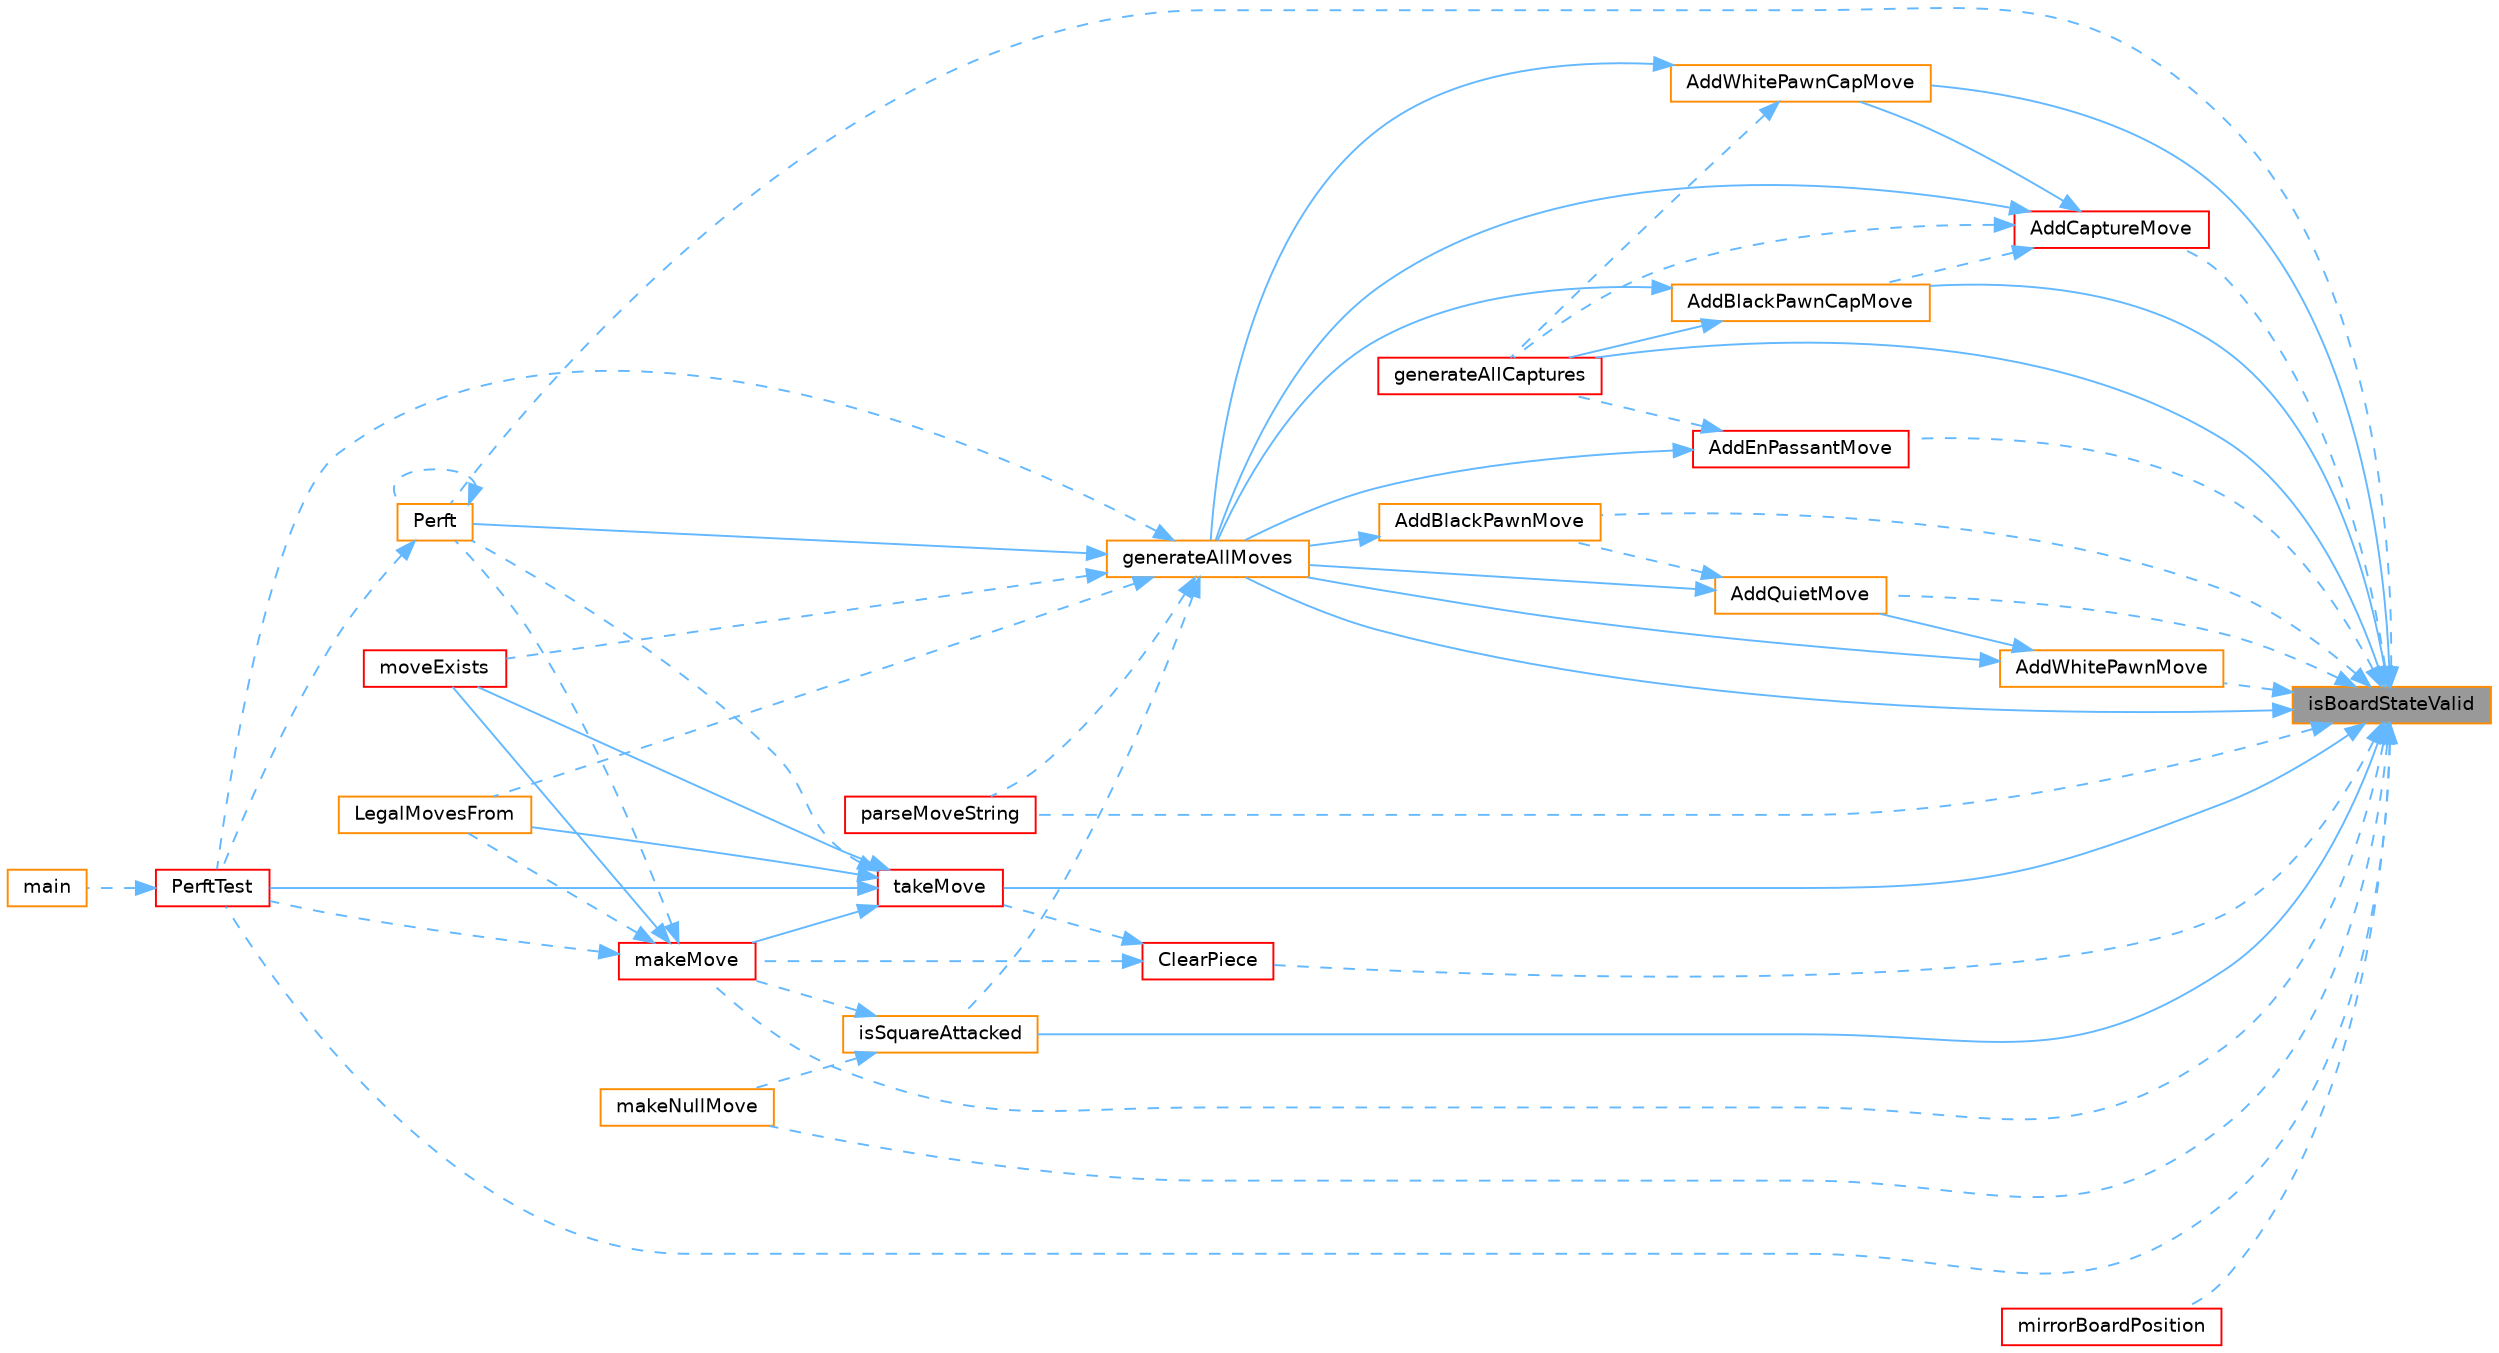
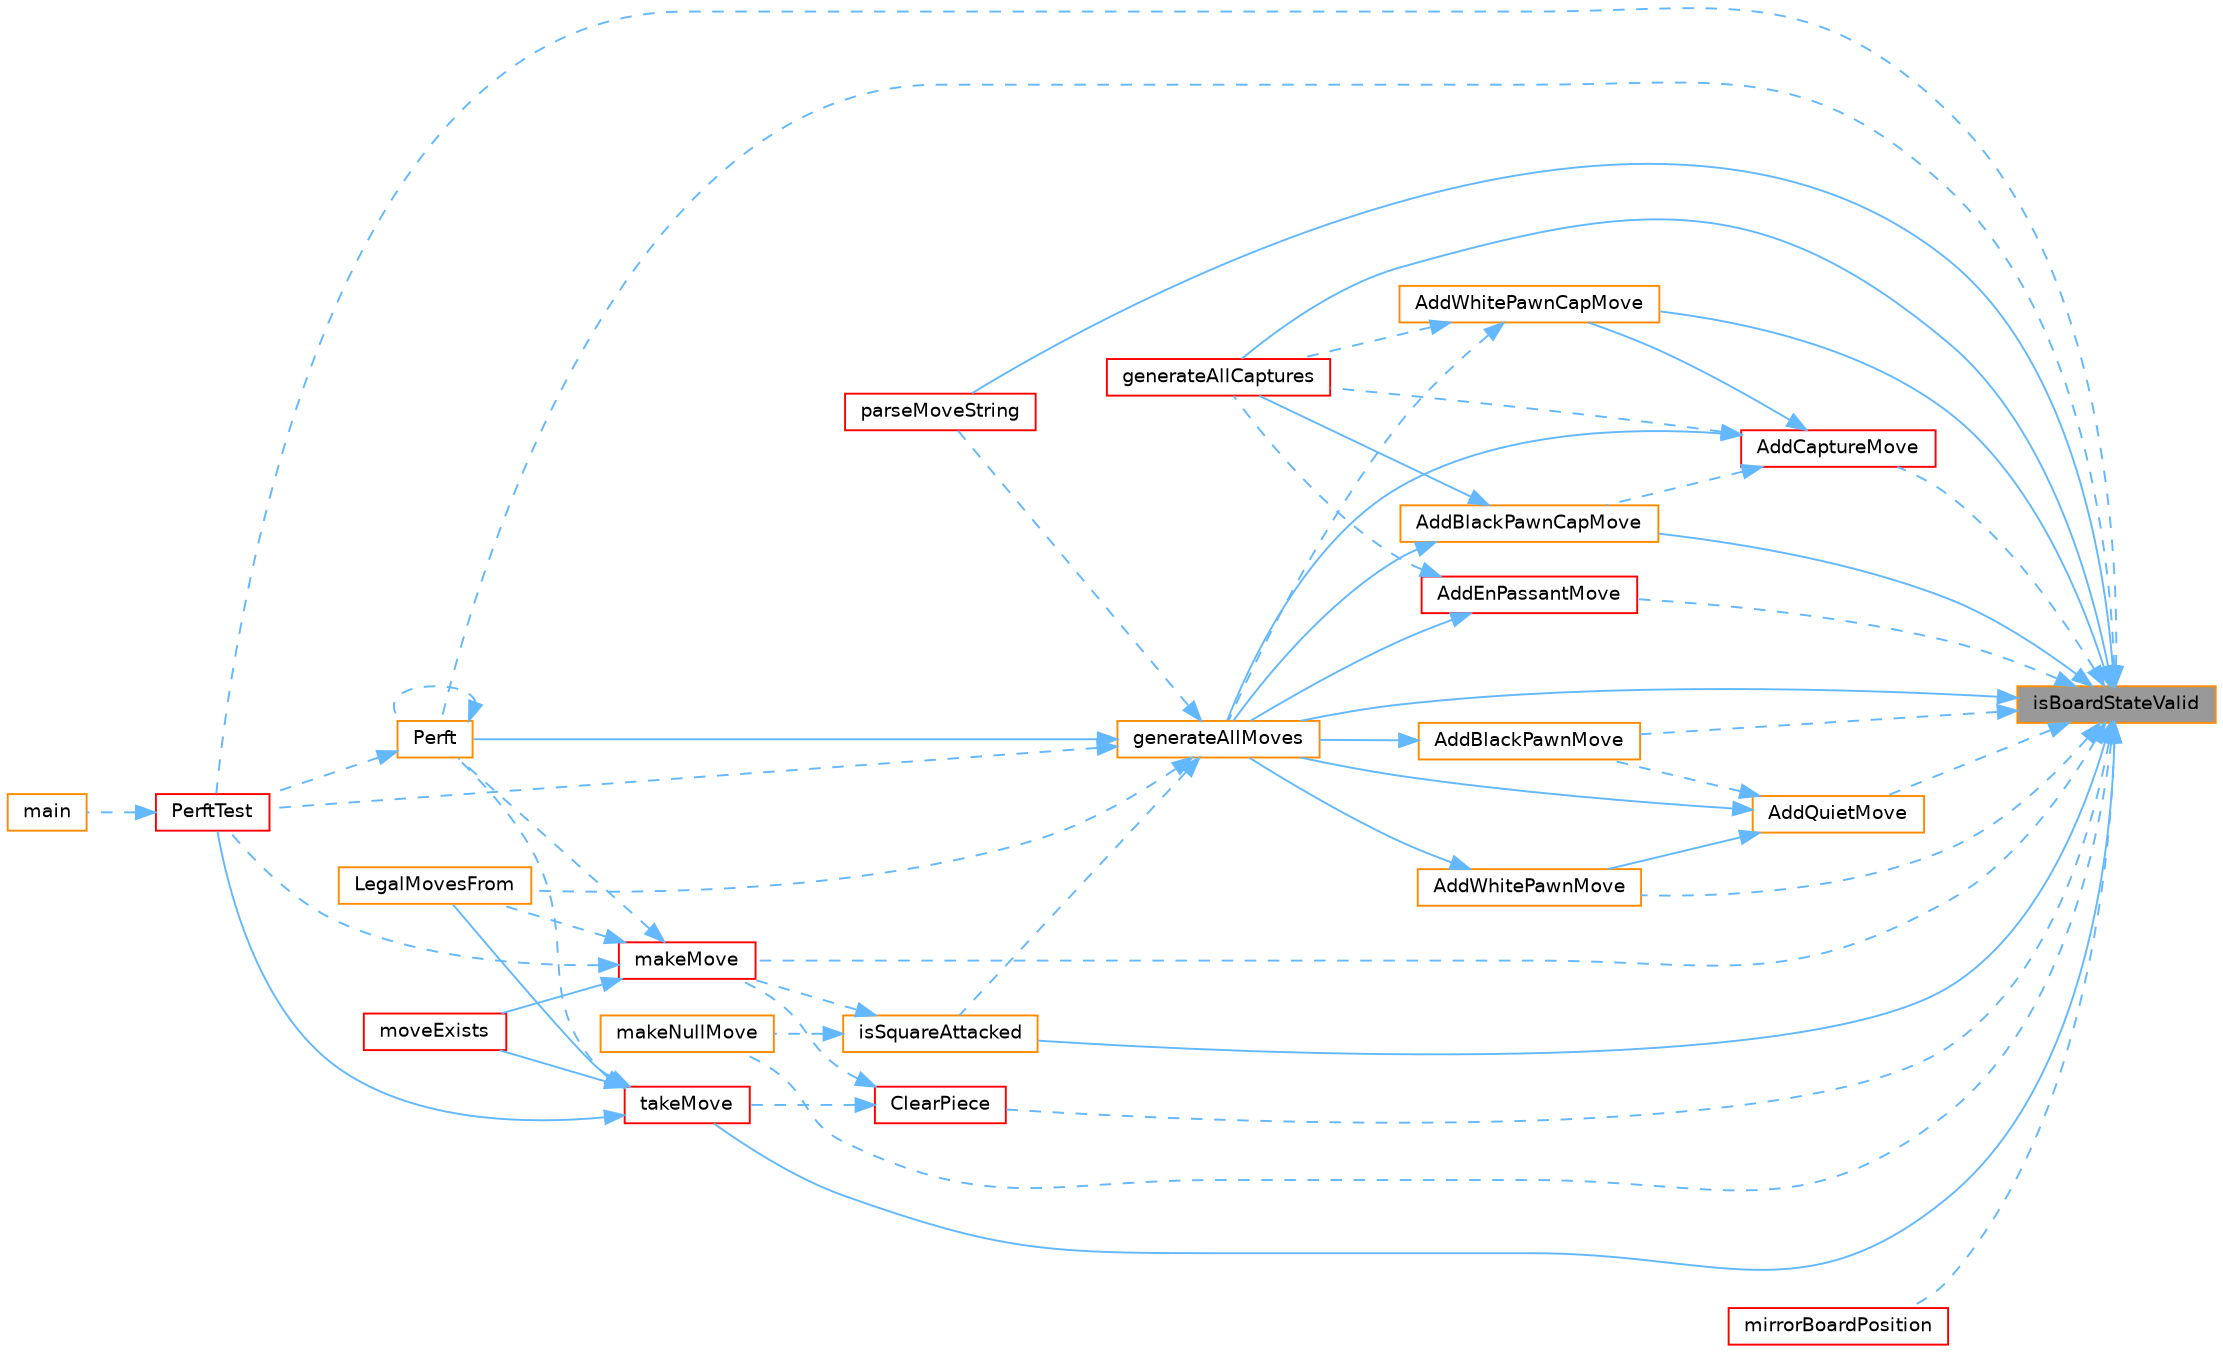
edge "generateAllMoves" -> "AddWhitePawnCapMove": style solid -> dashed
edge "moveExists" -> "generateAllMoves": removed
edge "AddQuietMove" -> "AddWhitePawnMove": reversed
edge "parseMoveString" -> "isBoardStateValid": style dashed -> solid
edge "makeMove" -> "takeMove": removed
